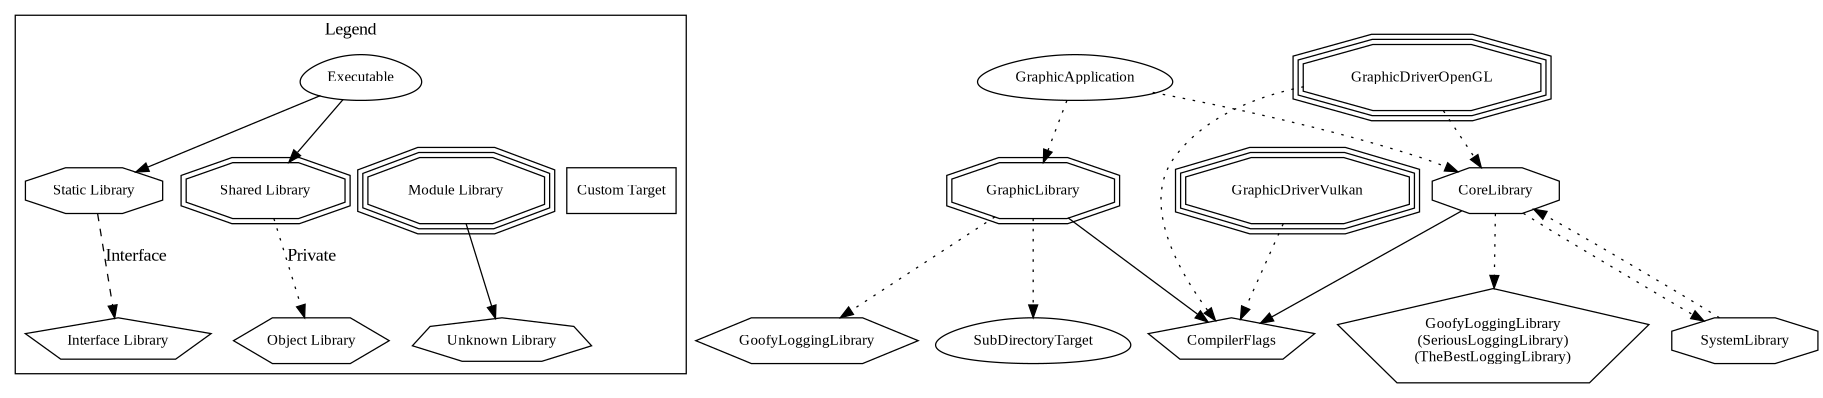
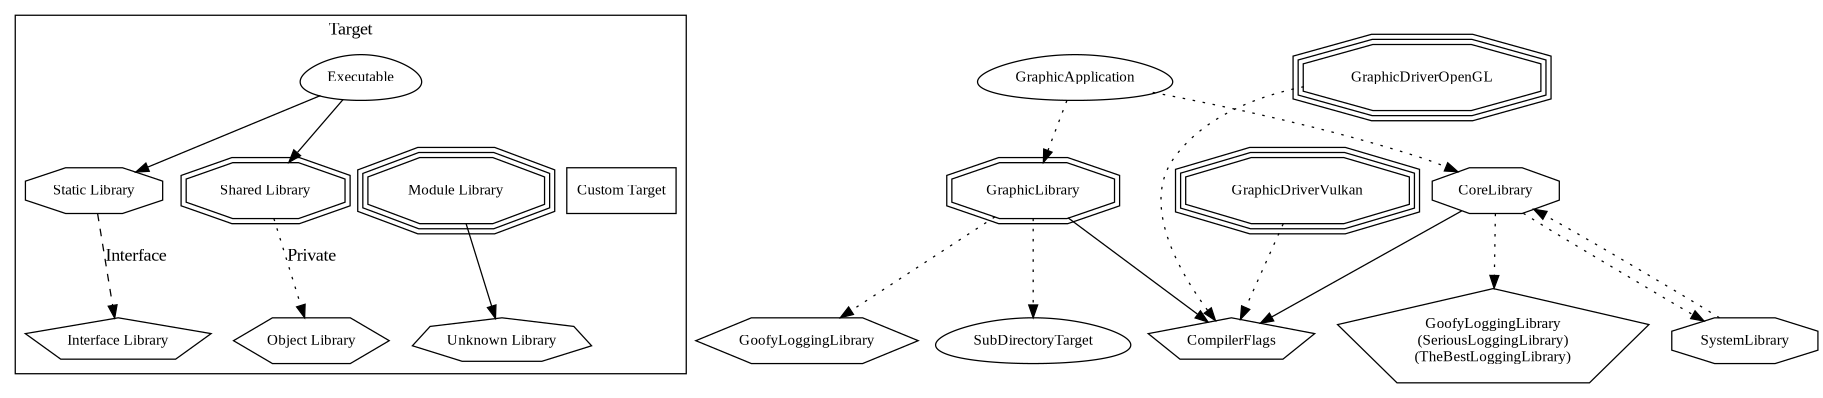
cluster "Legend": label "Legend" -> "Target"
edge "GraphicDriverOpenGL" -> "CoreLibrary": removed
